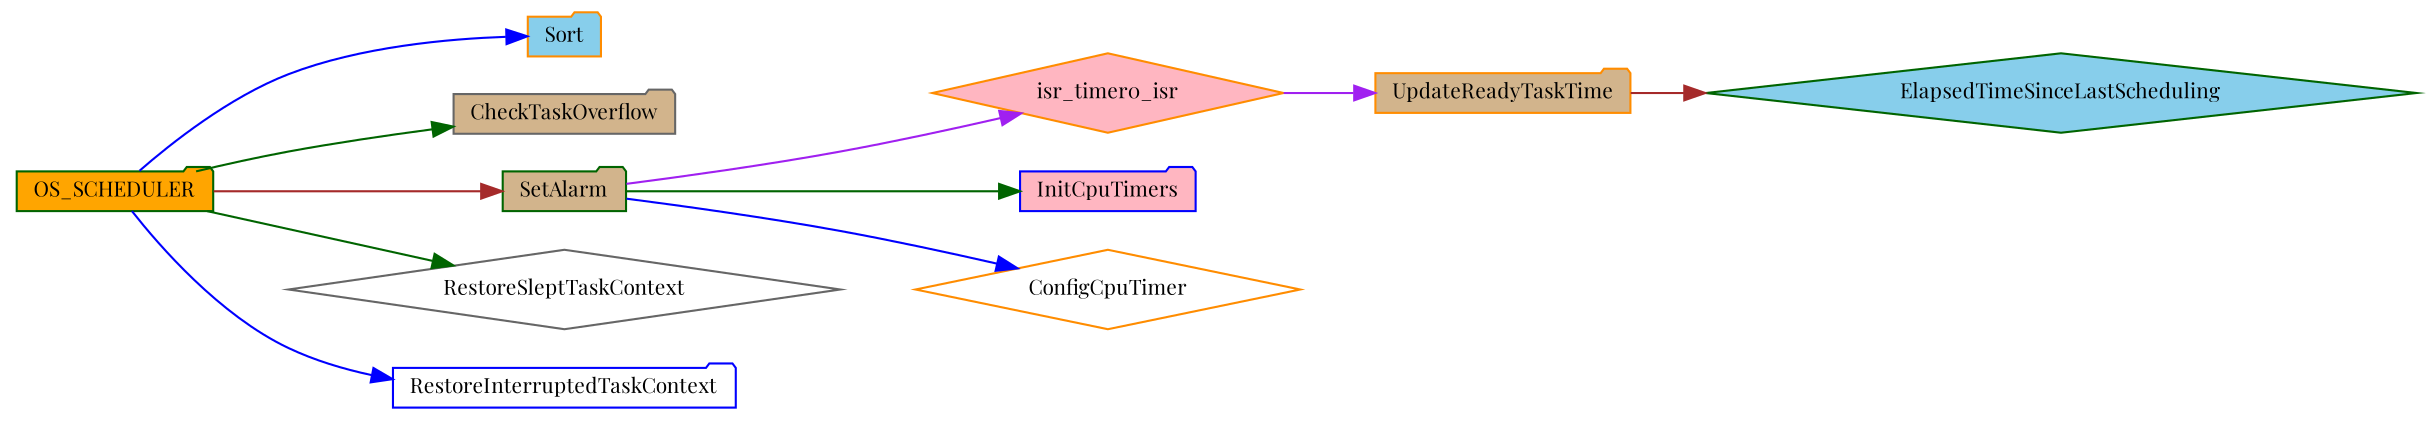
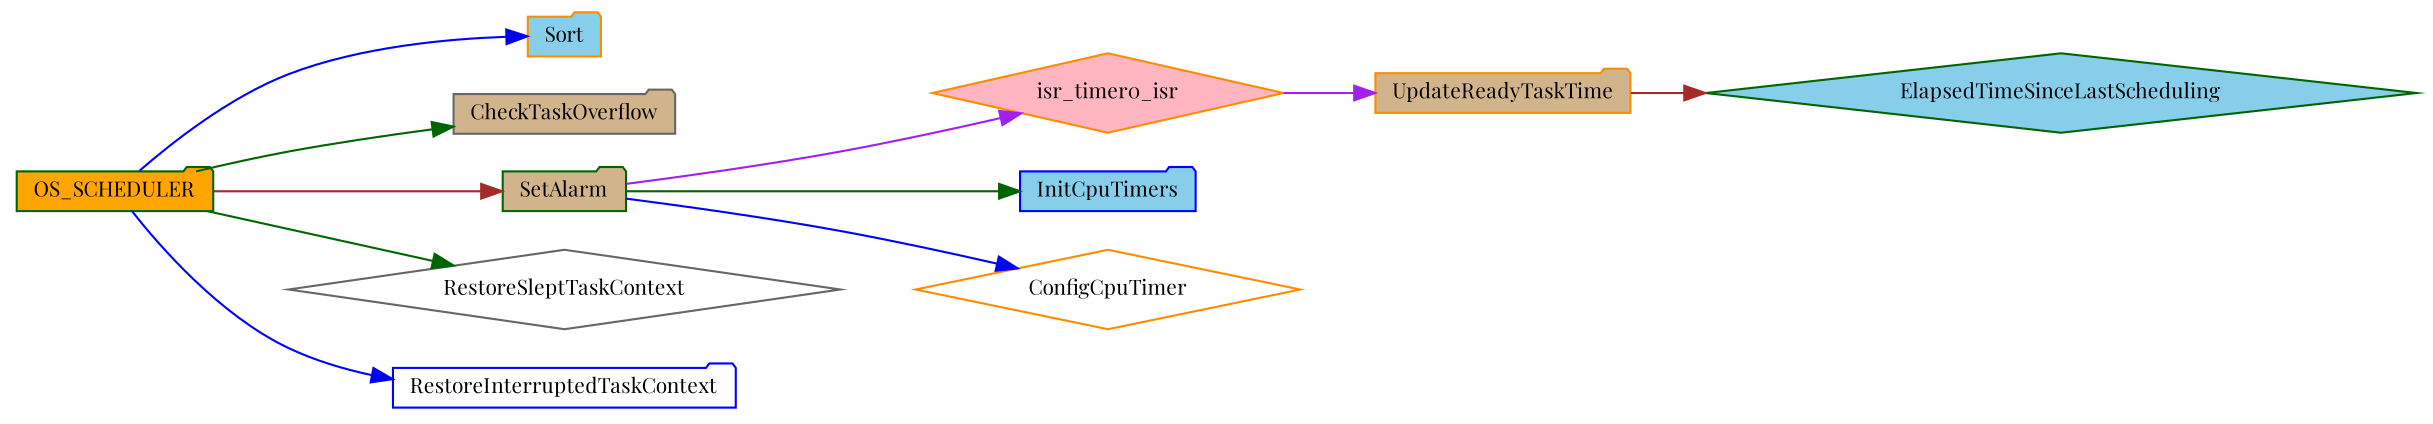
node "InitCpuTimers": fillcolor lightpink -> skyblue
